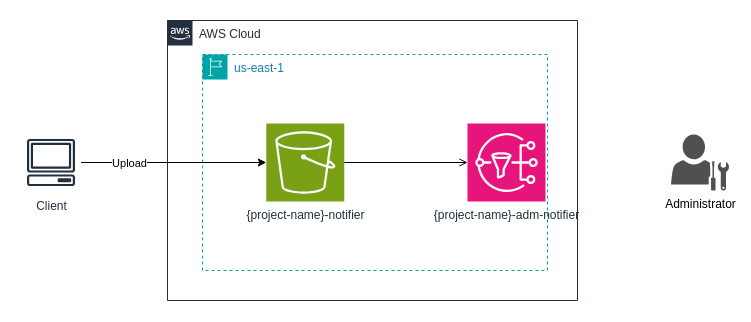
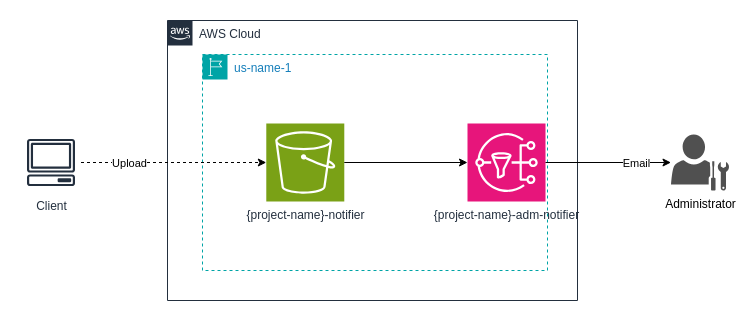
node "us-east-1": label "us-east-1" -> "us-name-1"
edge "Client" -> "{project-name}-notifier": style solid -> dashed
edge "{project-name}-notifier" -> "{project-name}-adm-notifier": arrowhead open -> classic
edge "{project-name}-adm-notifier" -> "Administrator": added, label "Email"
